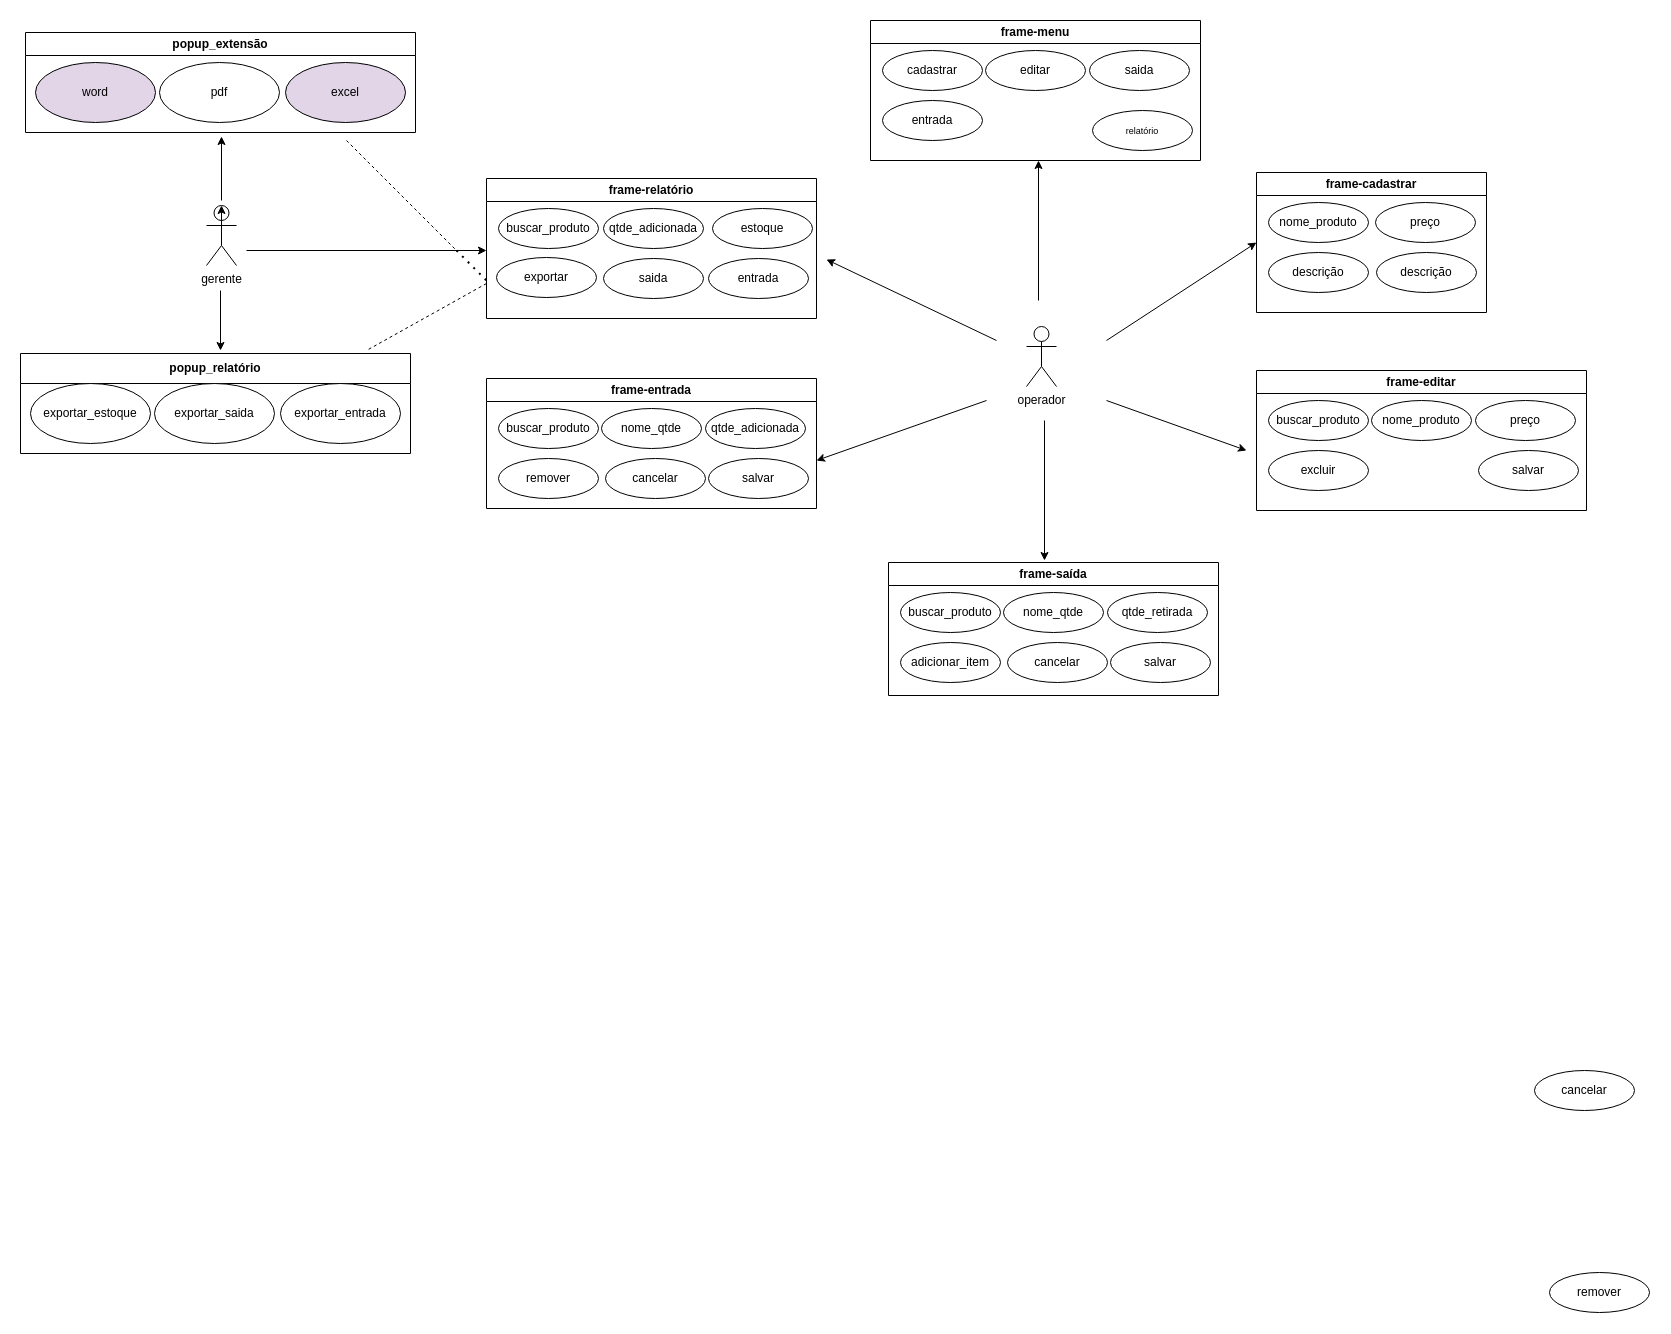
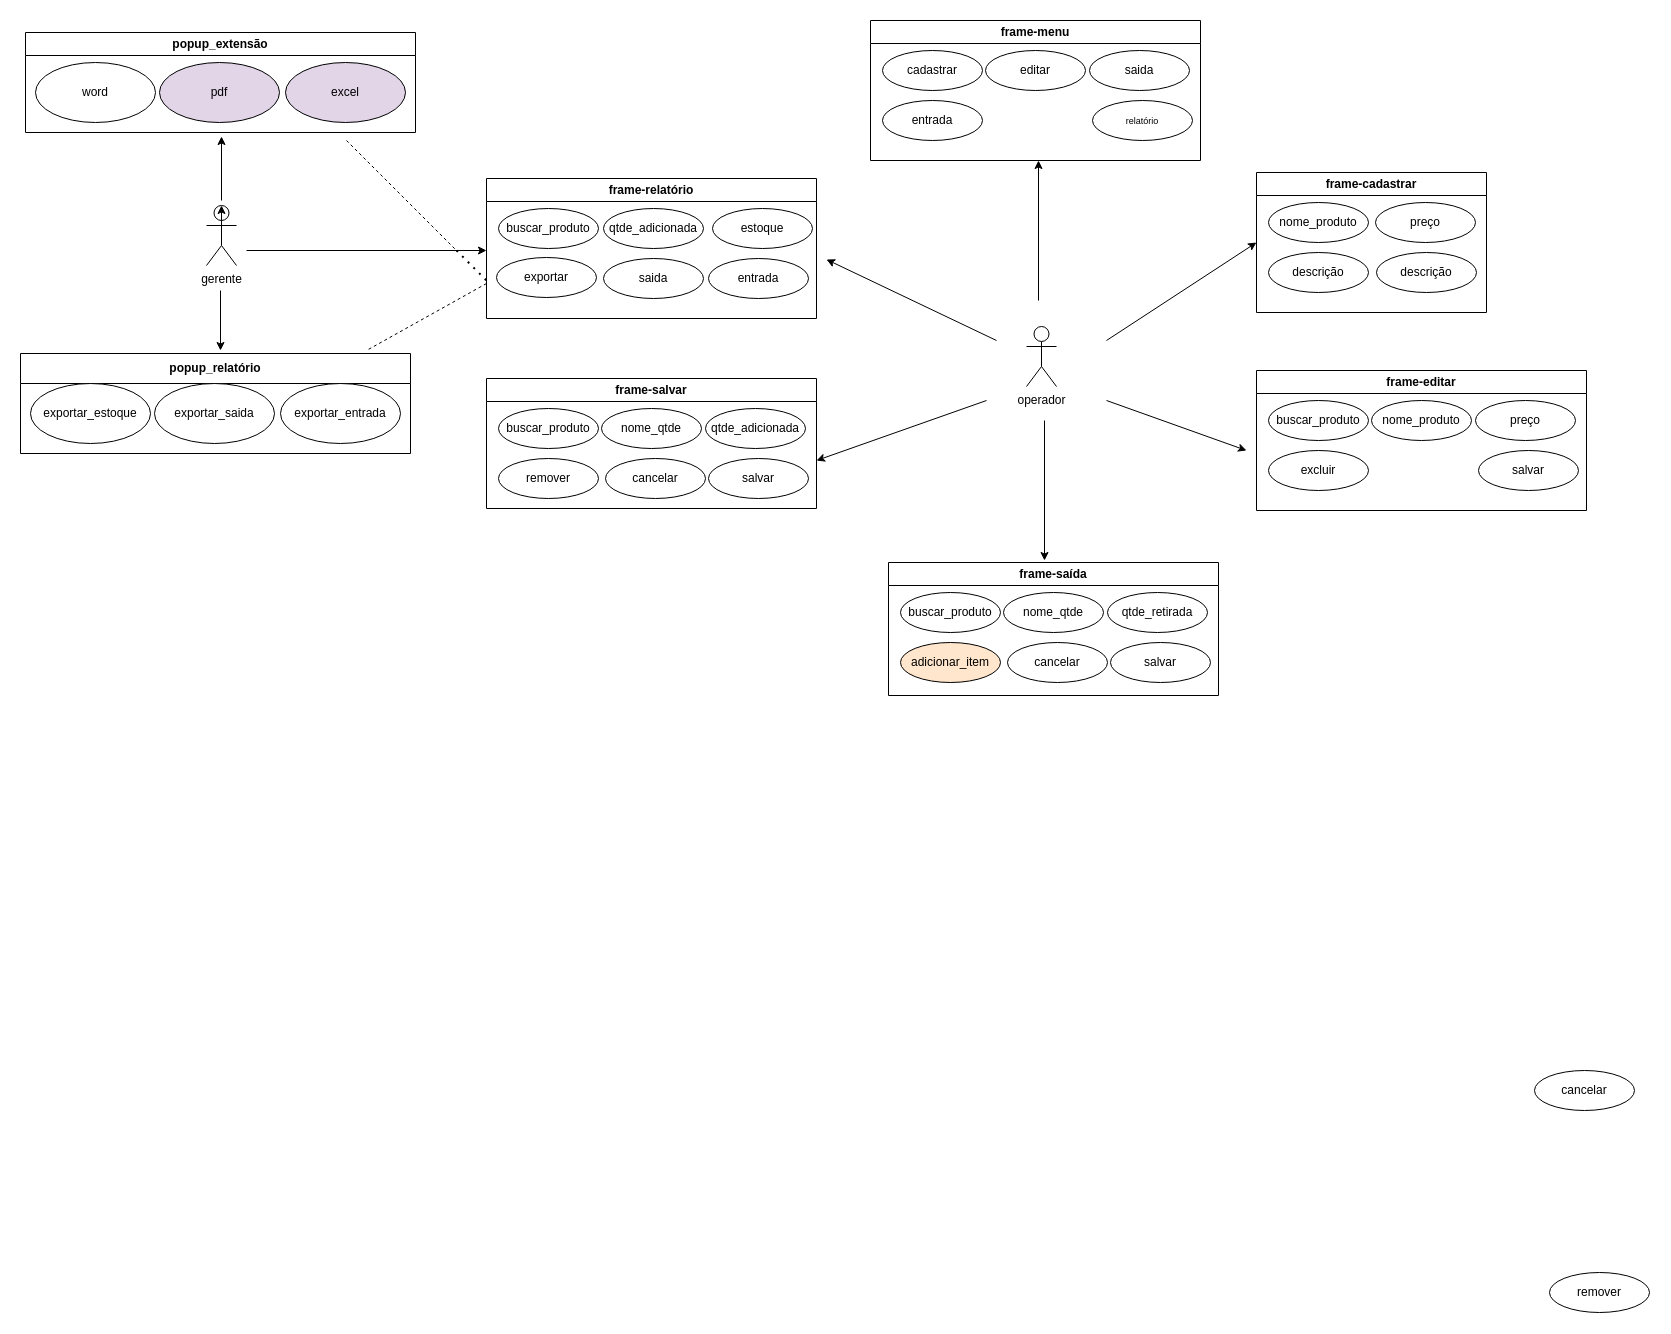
node "word": fillcolor #e1d5e7 -> #ffffff
node "pdf": fillcolor #ffffff -> #e1d5e7
node "relatório": moved (1143, 131) -> (1143, 121)
node "frame-entrada": label "frame-entrada" -> "frame-salvar"
node "adicionar_item": fillcolor #ffffff -> #ffe6cc
